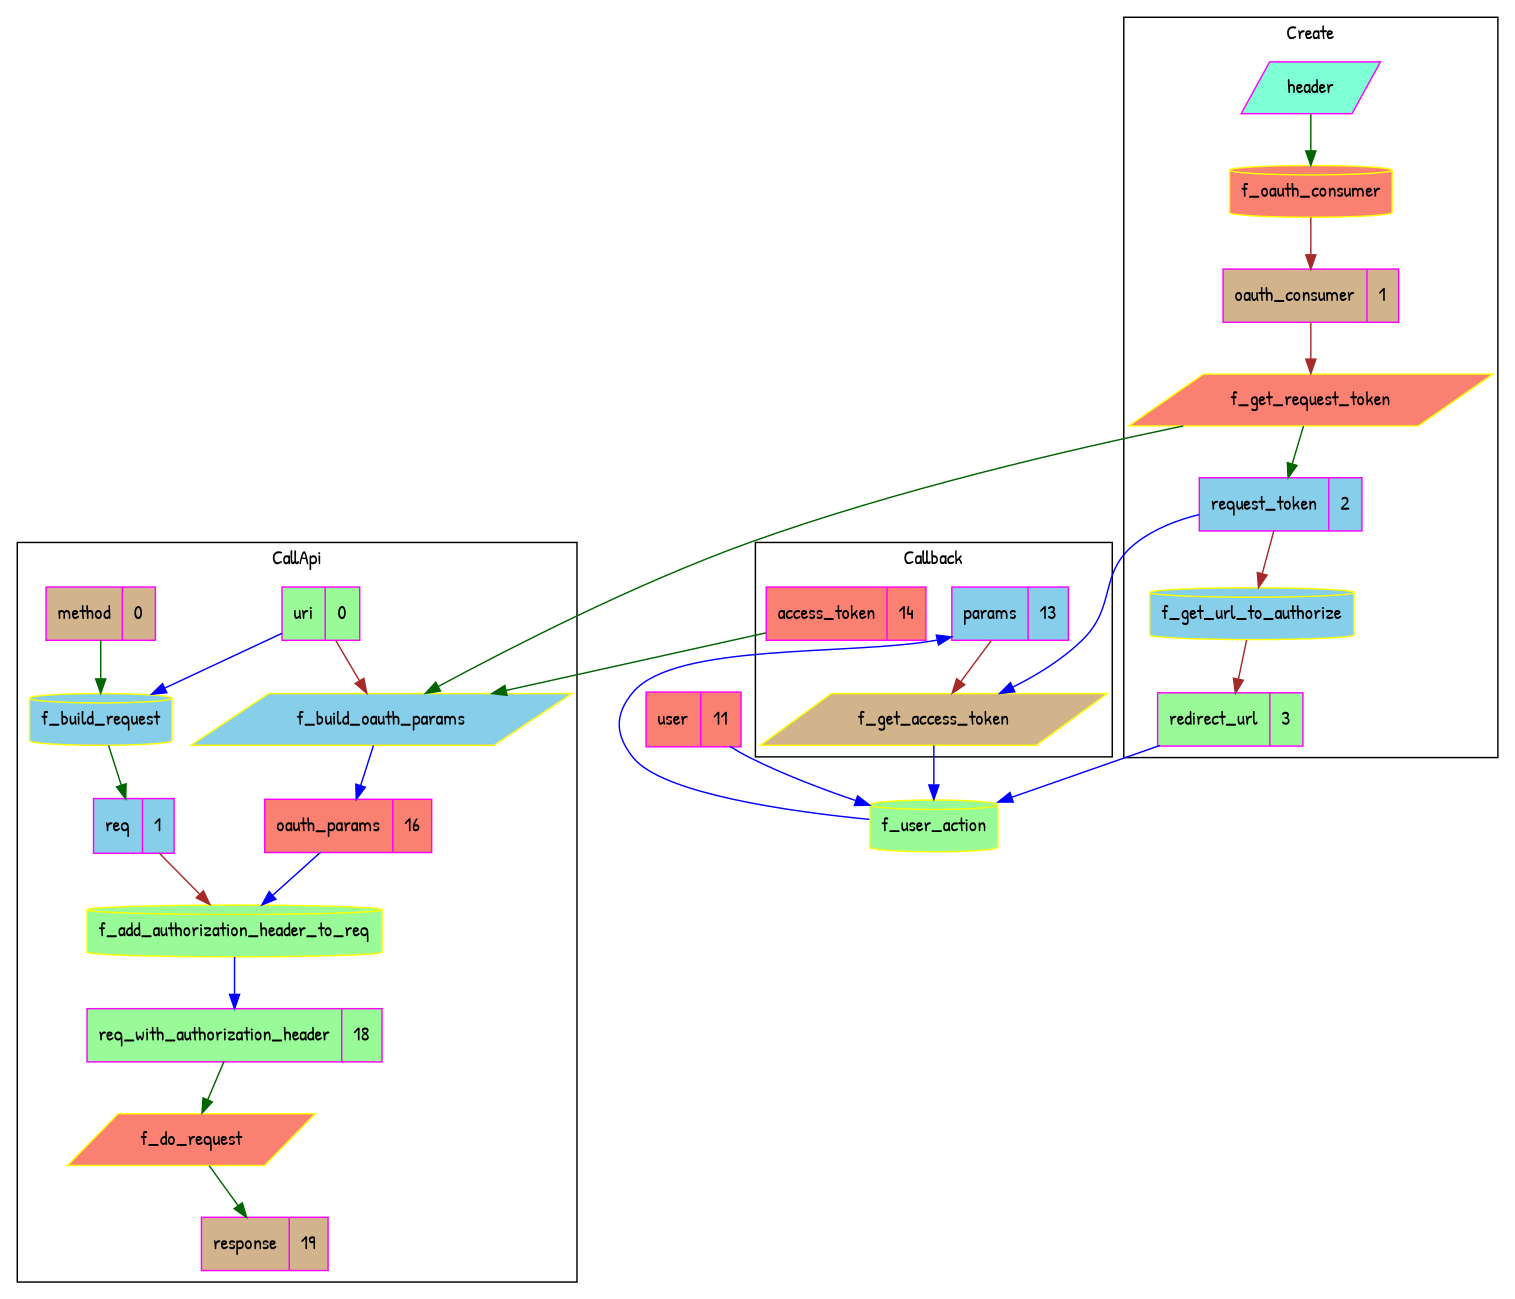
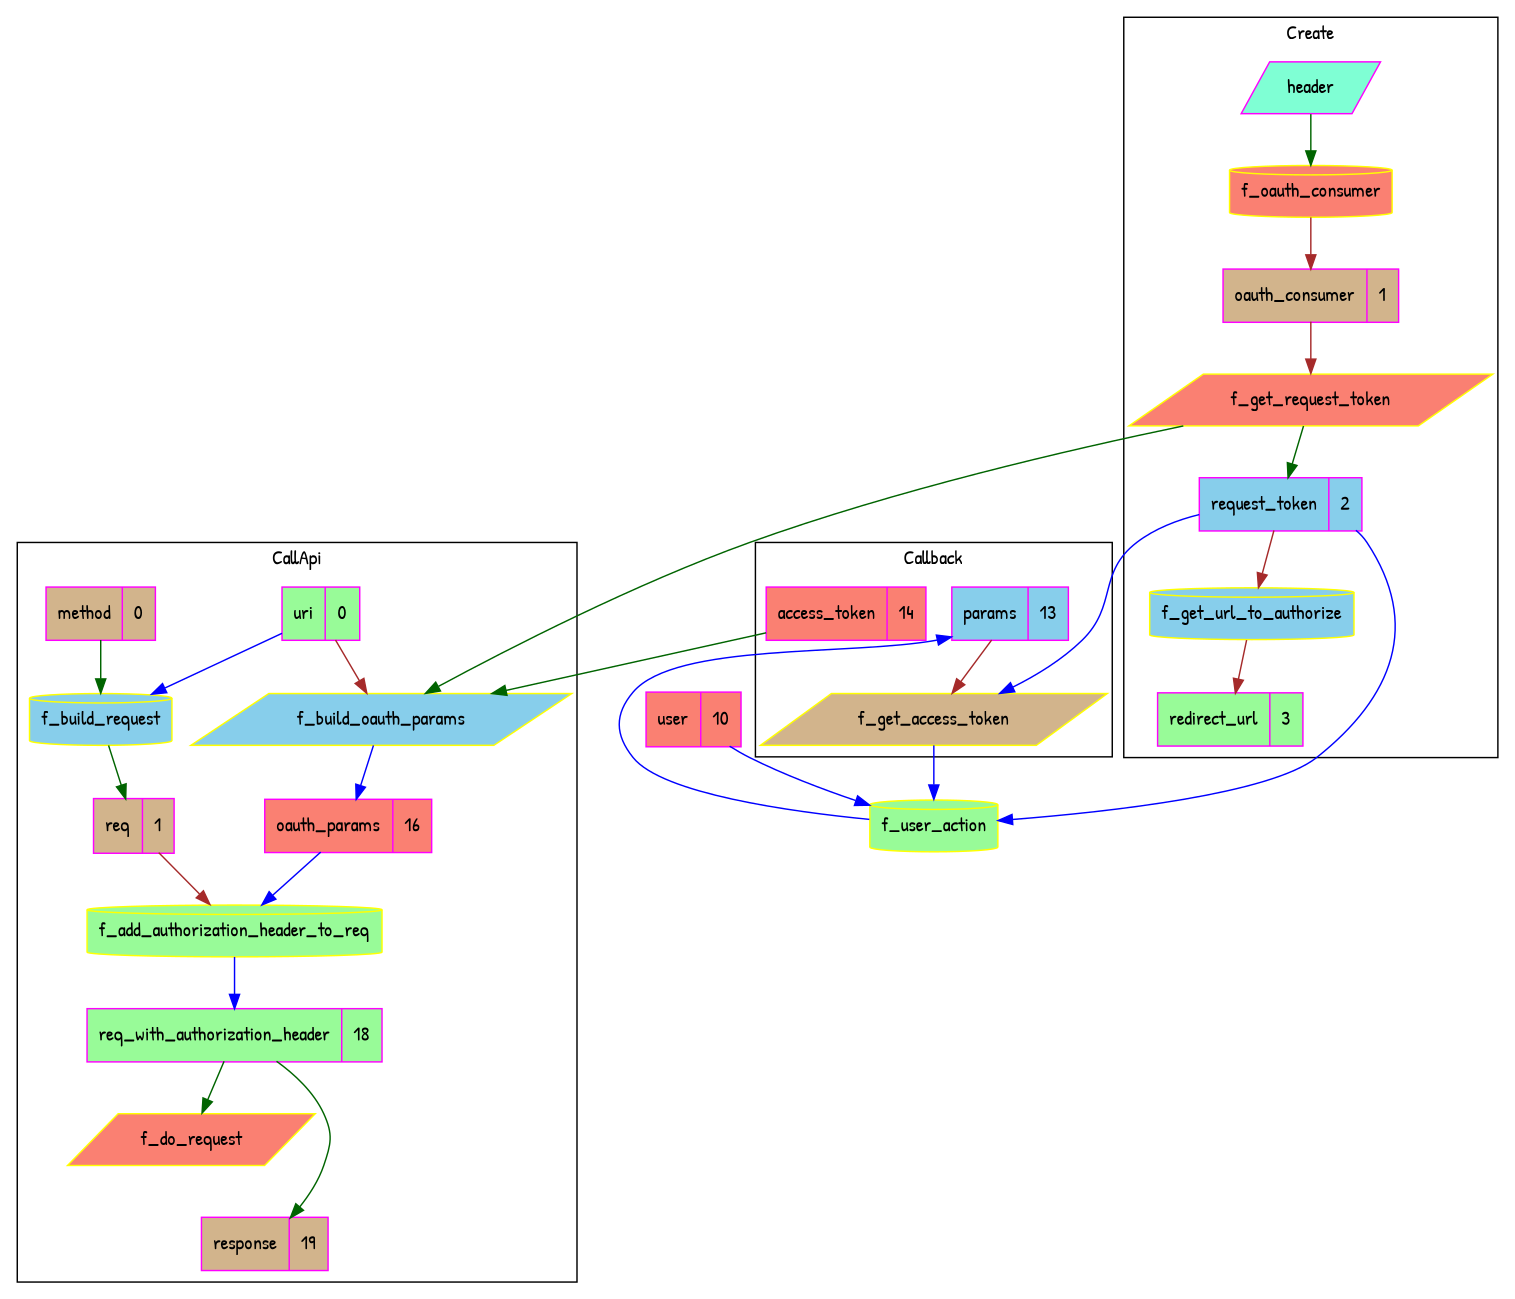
node "user": text "11" -> "10"
edge "redirect_url" -> "f_user_action": now "request_token" -> "f_user_action"
node "req": fillcolor skyblue -> tan
edge "f_do_request" -> "response": now "req_with_authorization_header" -> "response"
